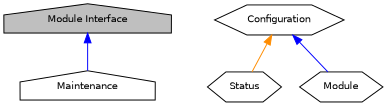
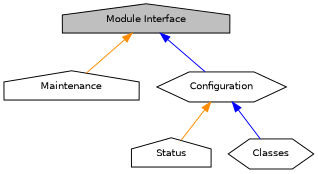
edge "Configuration" -> "Module Interface": added
edge "Maintenance" -> "Module Interface": color blue -> darkorange
node "Status": shape hexagon -> house
node "Module": label "Module" -> "Classes"
